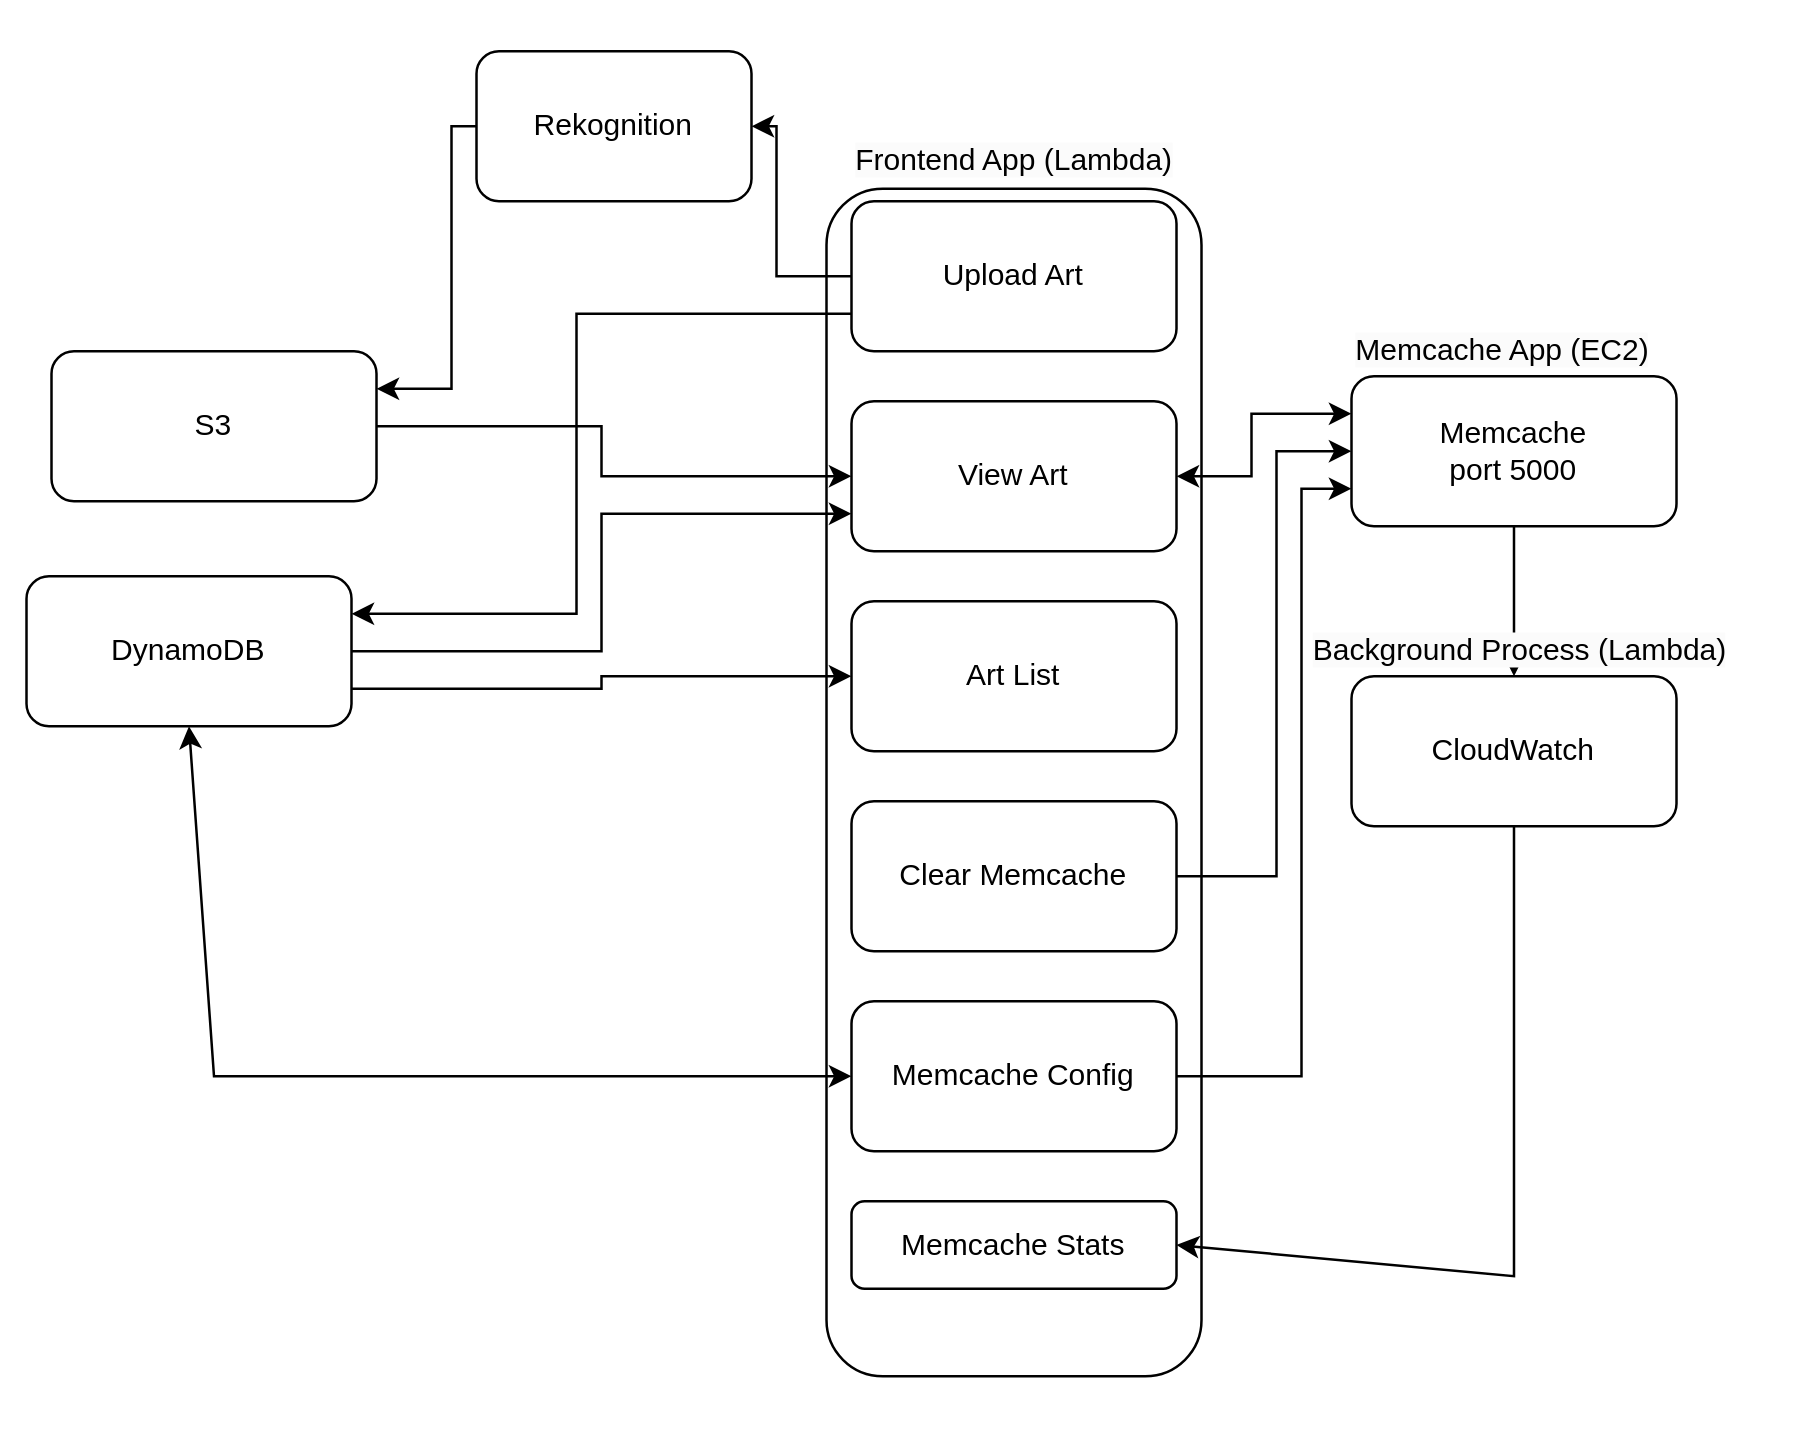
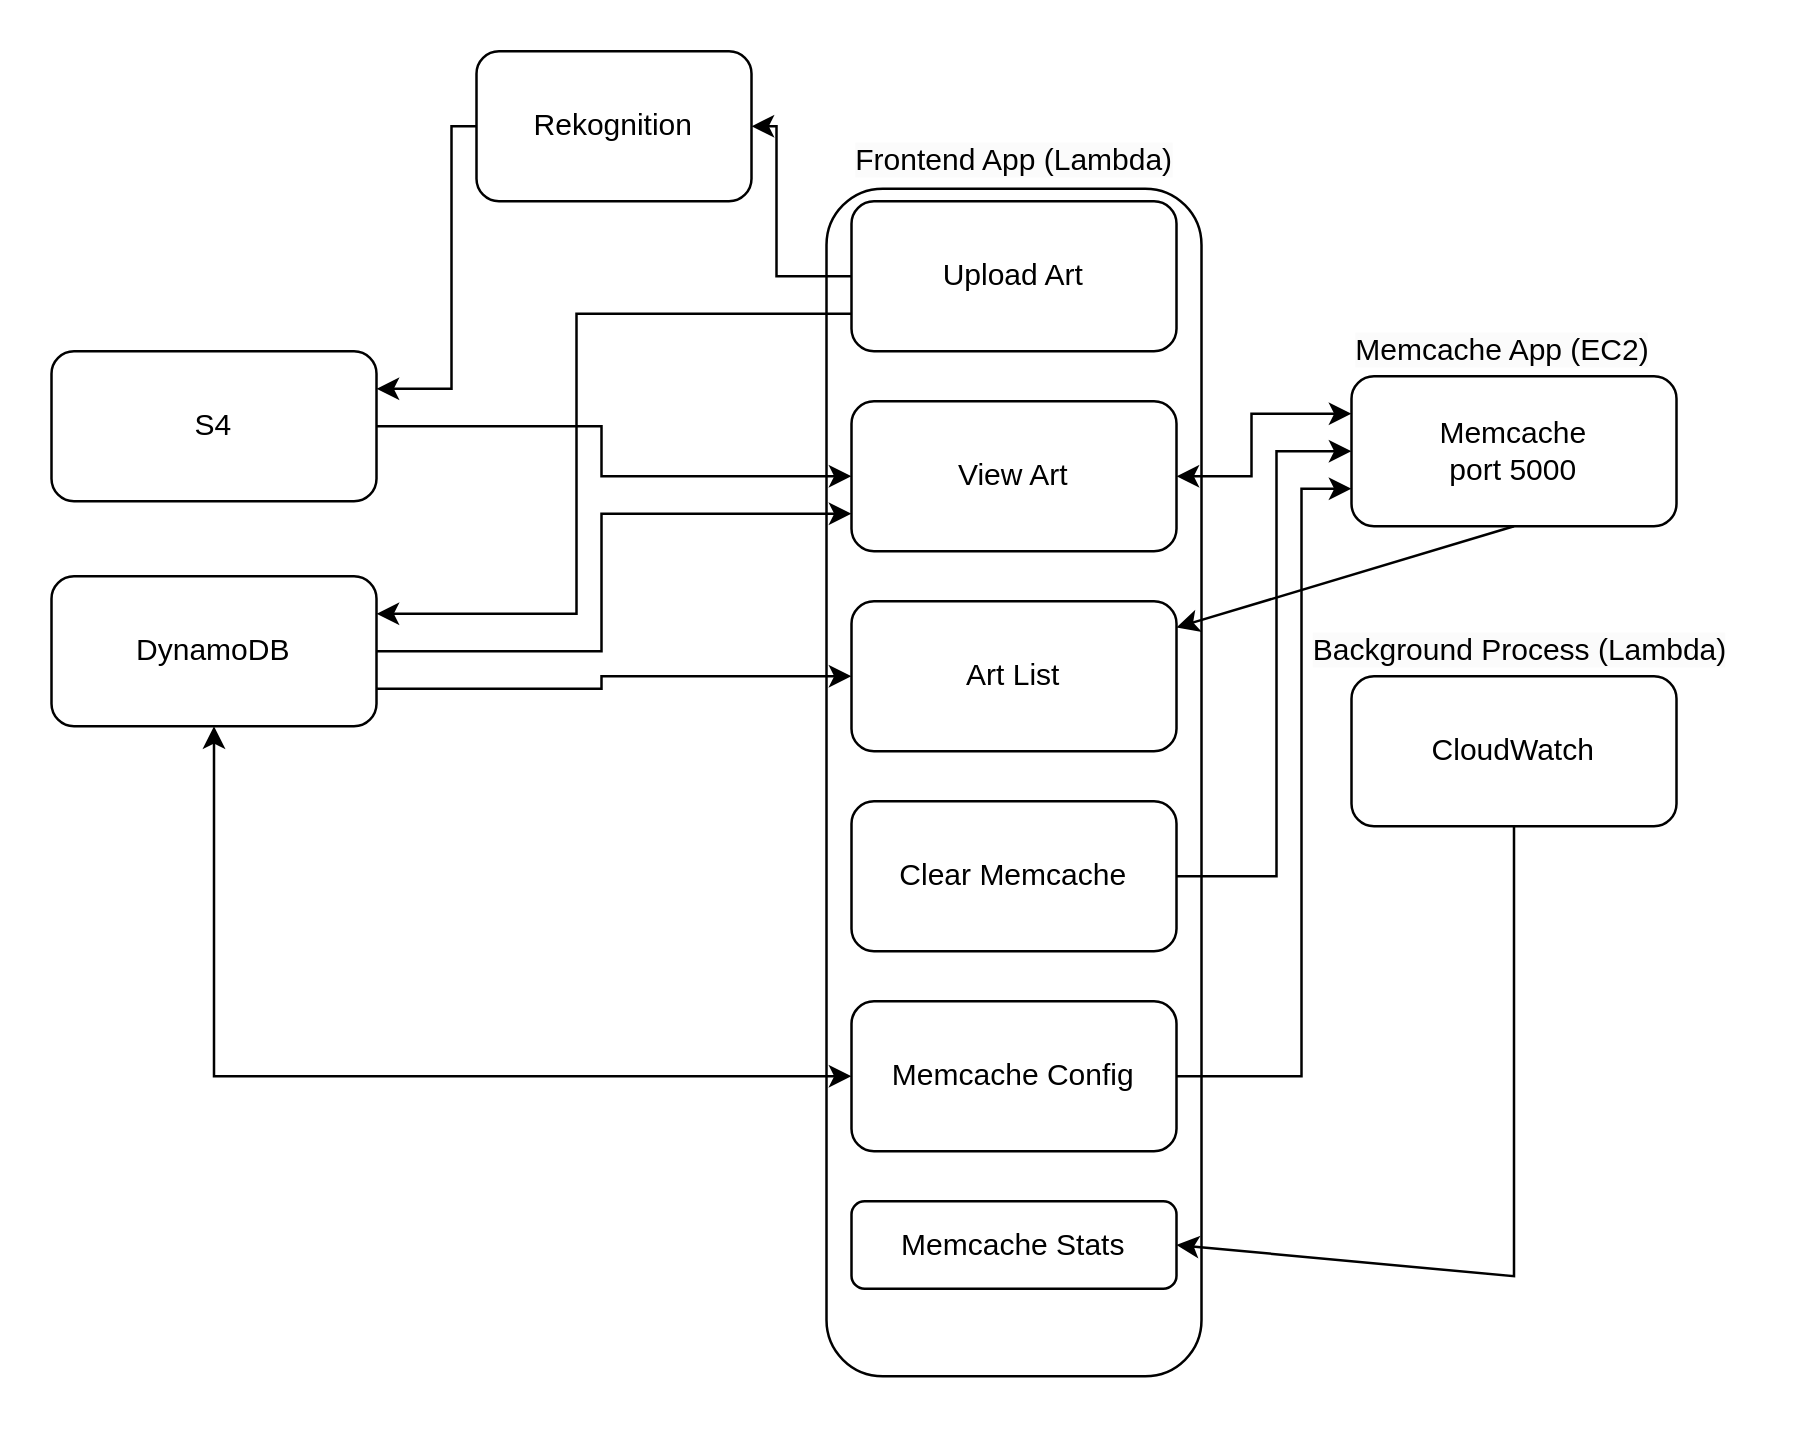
node "S3": label "S3" -> "S4"
edge "Memcache port 5000" -> "CloudWatch": now "Memcache port 5000" -> "Art List"
node "DynamoDB": moved (189, 651) -> (214, 651)
